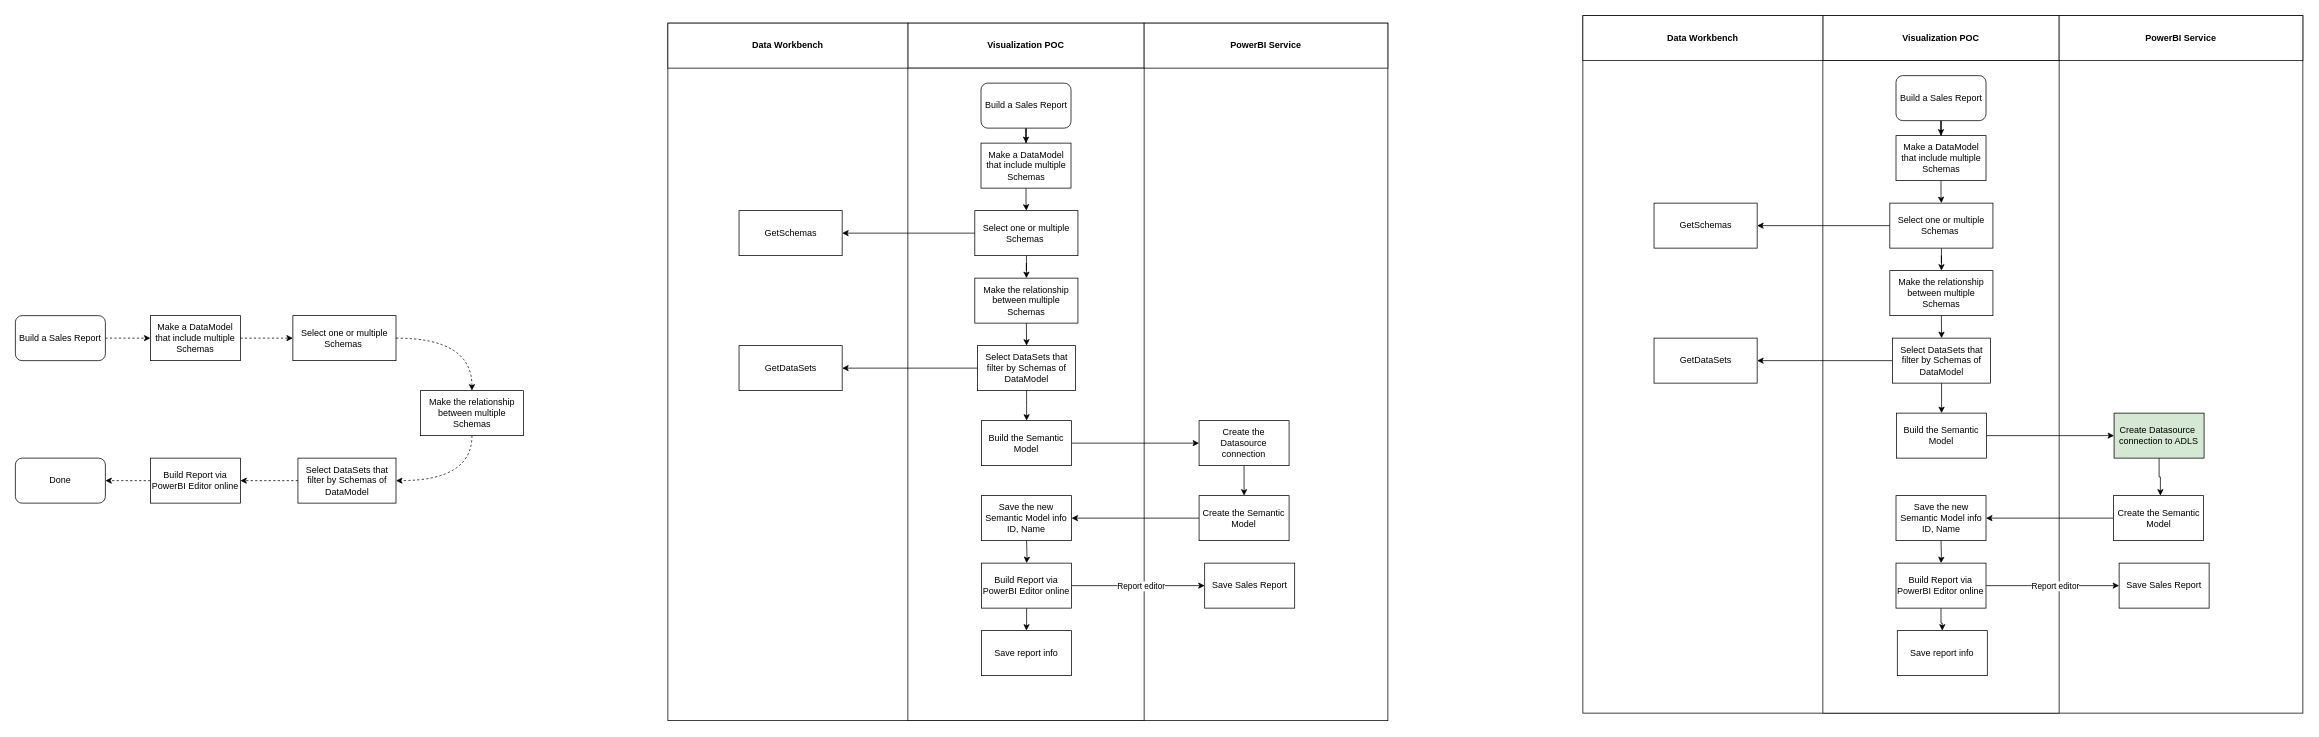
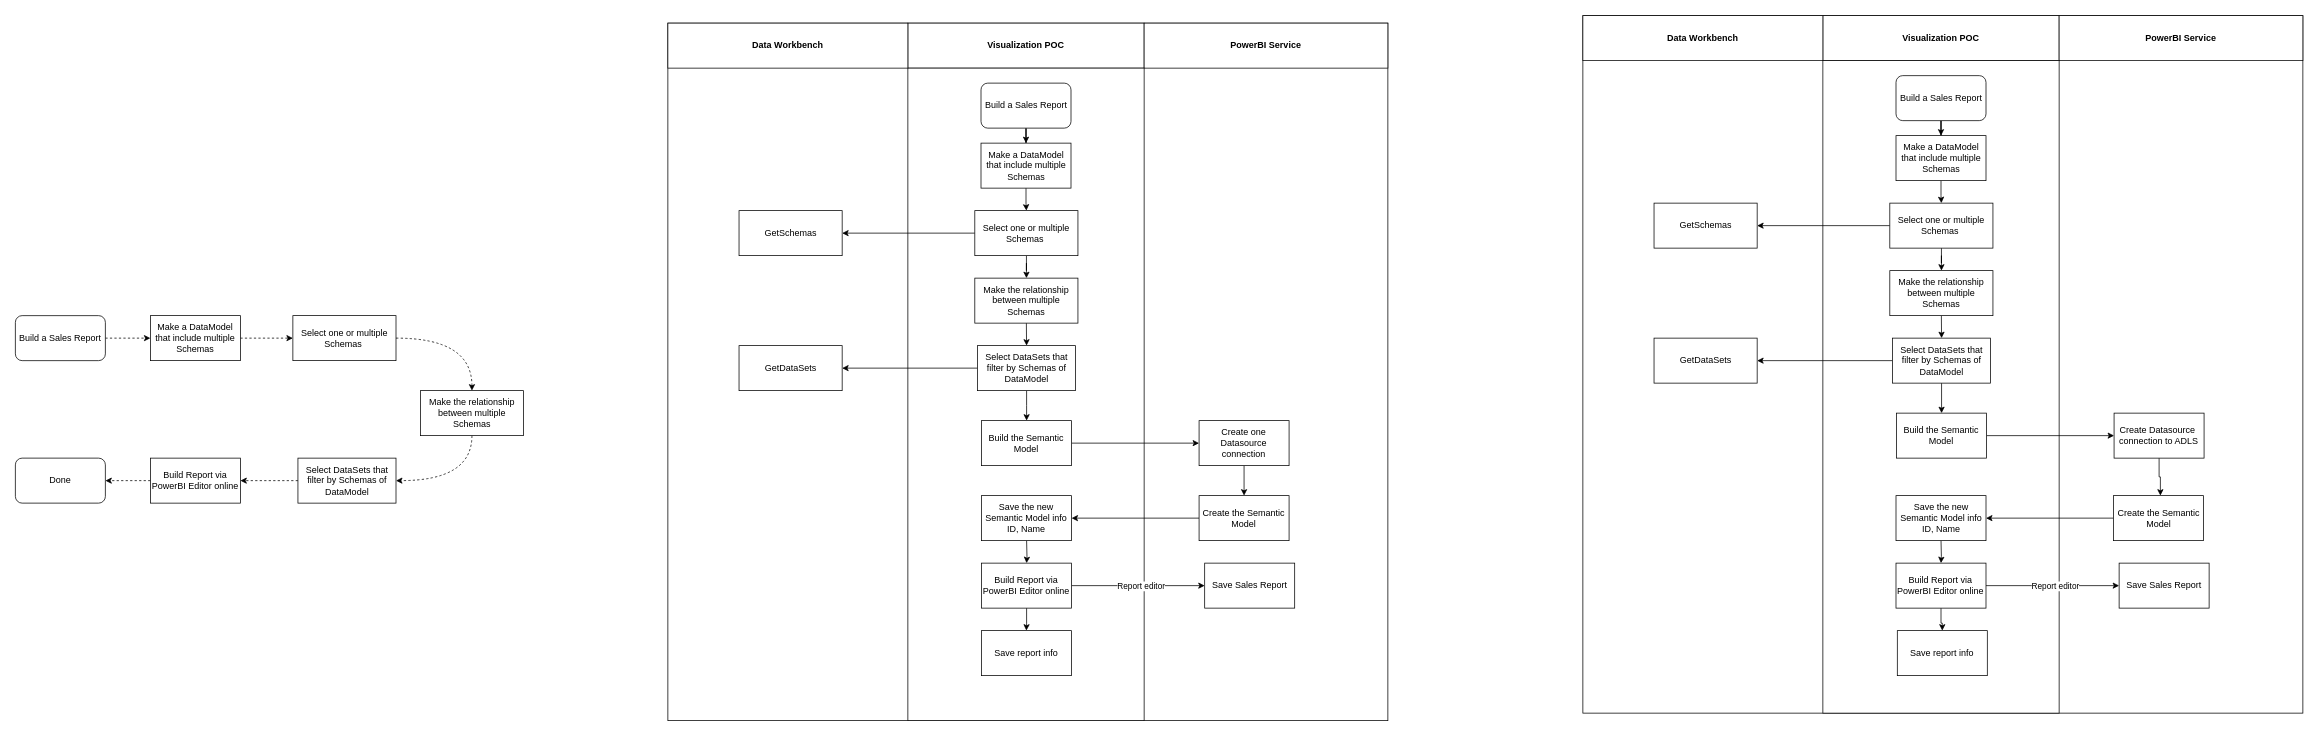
node "Create Datasource connection to ADLS": fillcolor #d5e8d4 -> #ffffff
node "Create the Datasource connection": label "Create the Datasource connection" -> "Create one Datasource connection"
